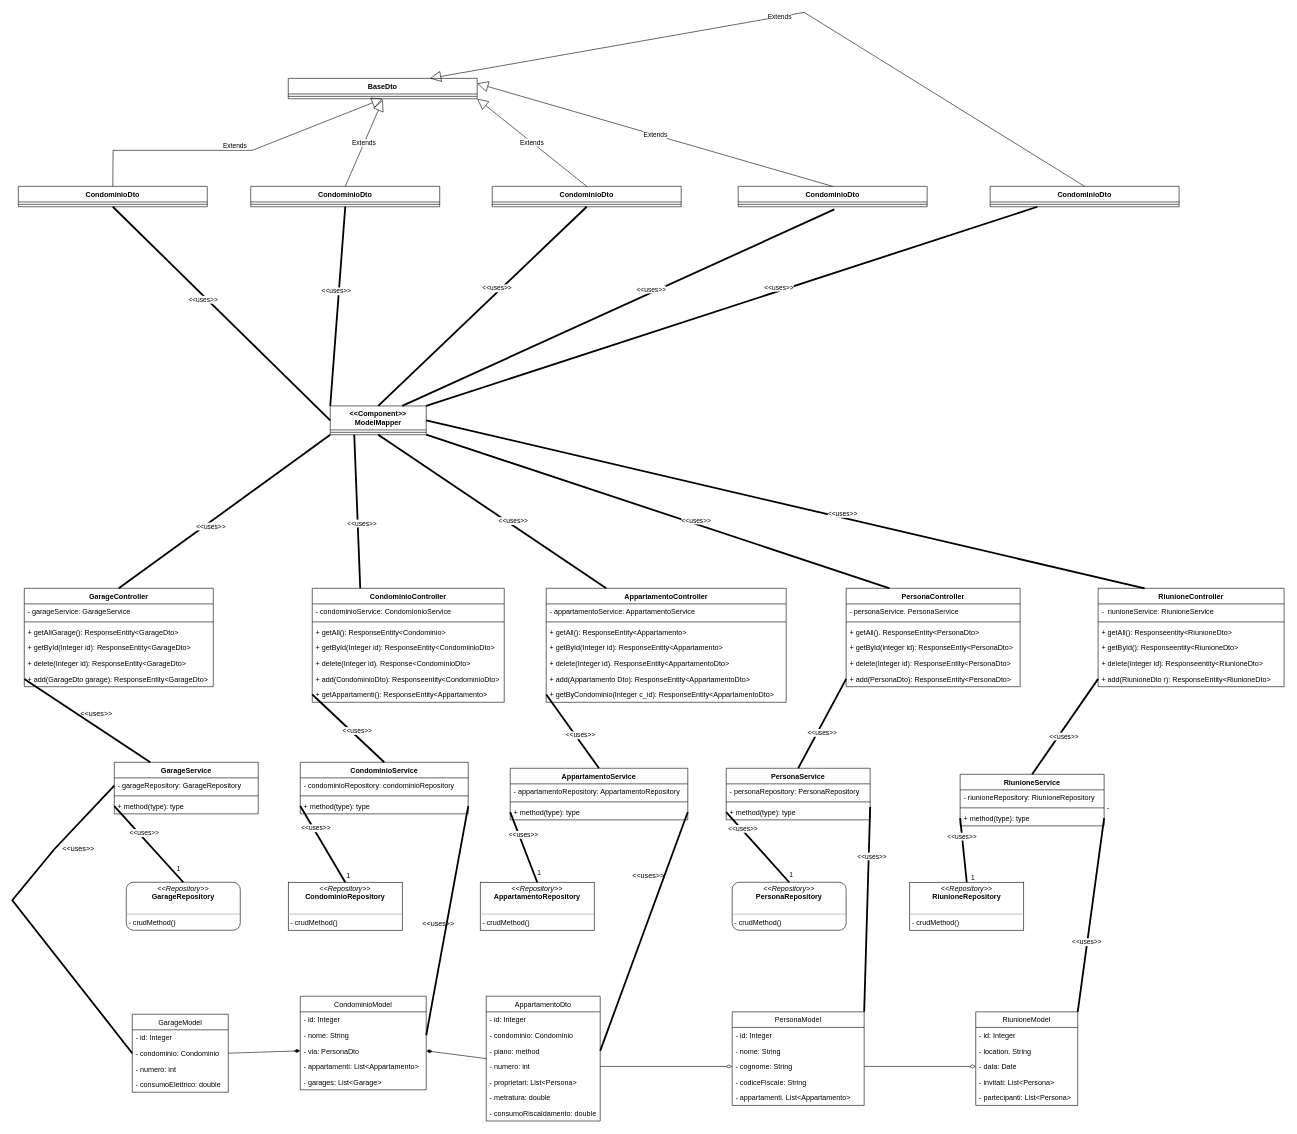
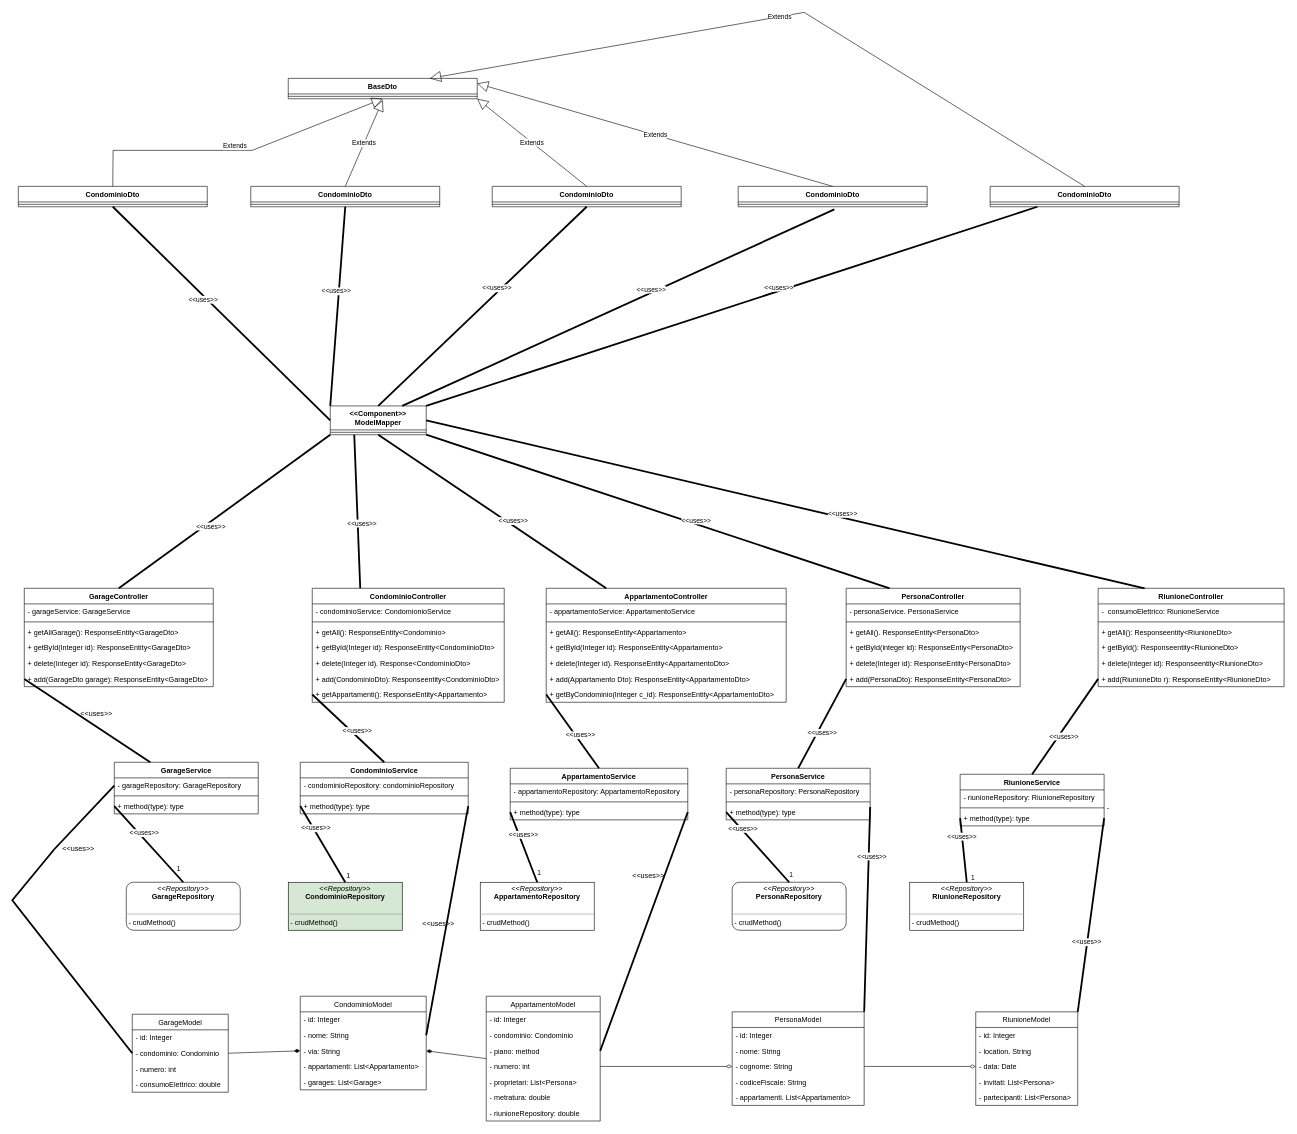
node "- riunioneService: RiunioneService": label "- riunioneService: RiunioneService" -> "- consumoElettrico: RiunioneService"
node "<<Repository>> CondominioRepository - crudMethod()": fillcolor #ffffff -> #d5e8d4
node "AppartamentoDto": label "AppartamentoDto" -> "AppartamentoModel"
node "- via: PersonaDto": label "- via: PersonaDto" -> "- via: String"
node "- consumoRiscaldamento: double": label "- consumoRiscaldamento: double" -> "- riunioneRepository: double"
